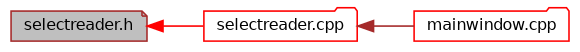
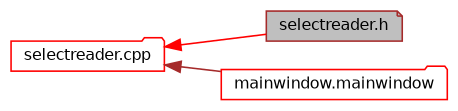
edge "selectreader.cpp" -> "selectreader.h": reversed
node "mainwindow.cpp": label "mainwindow.cpp" -> "mainwindow.mainwindow"
